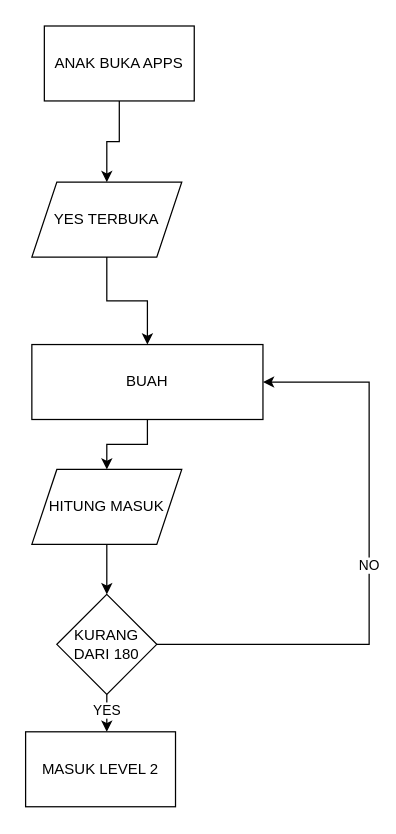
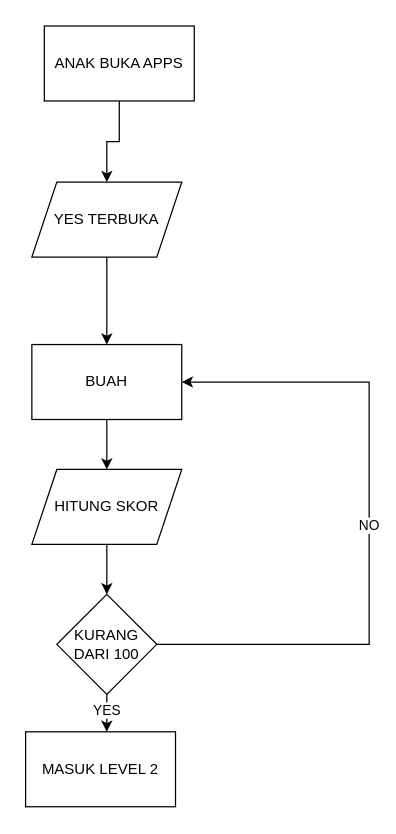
node "BUAH": size 231x75 -> 150x75
node "HITUNG MASUK": label "HITUNG MASUK" -> "HITUNG SKOR"
node "KURANG DARI 180": label "KURANG DARI 180" -> "KURANG DARI 100"
